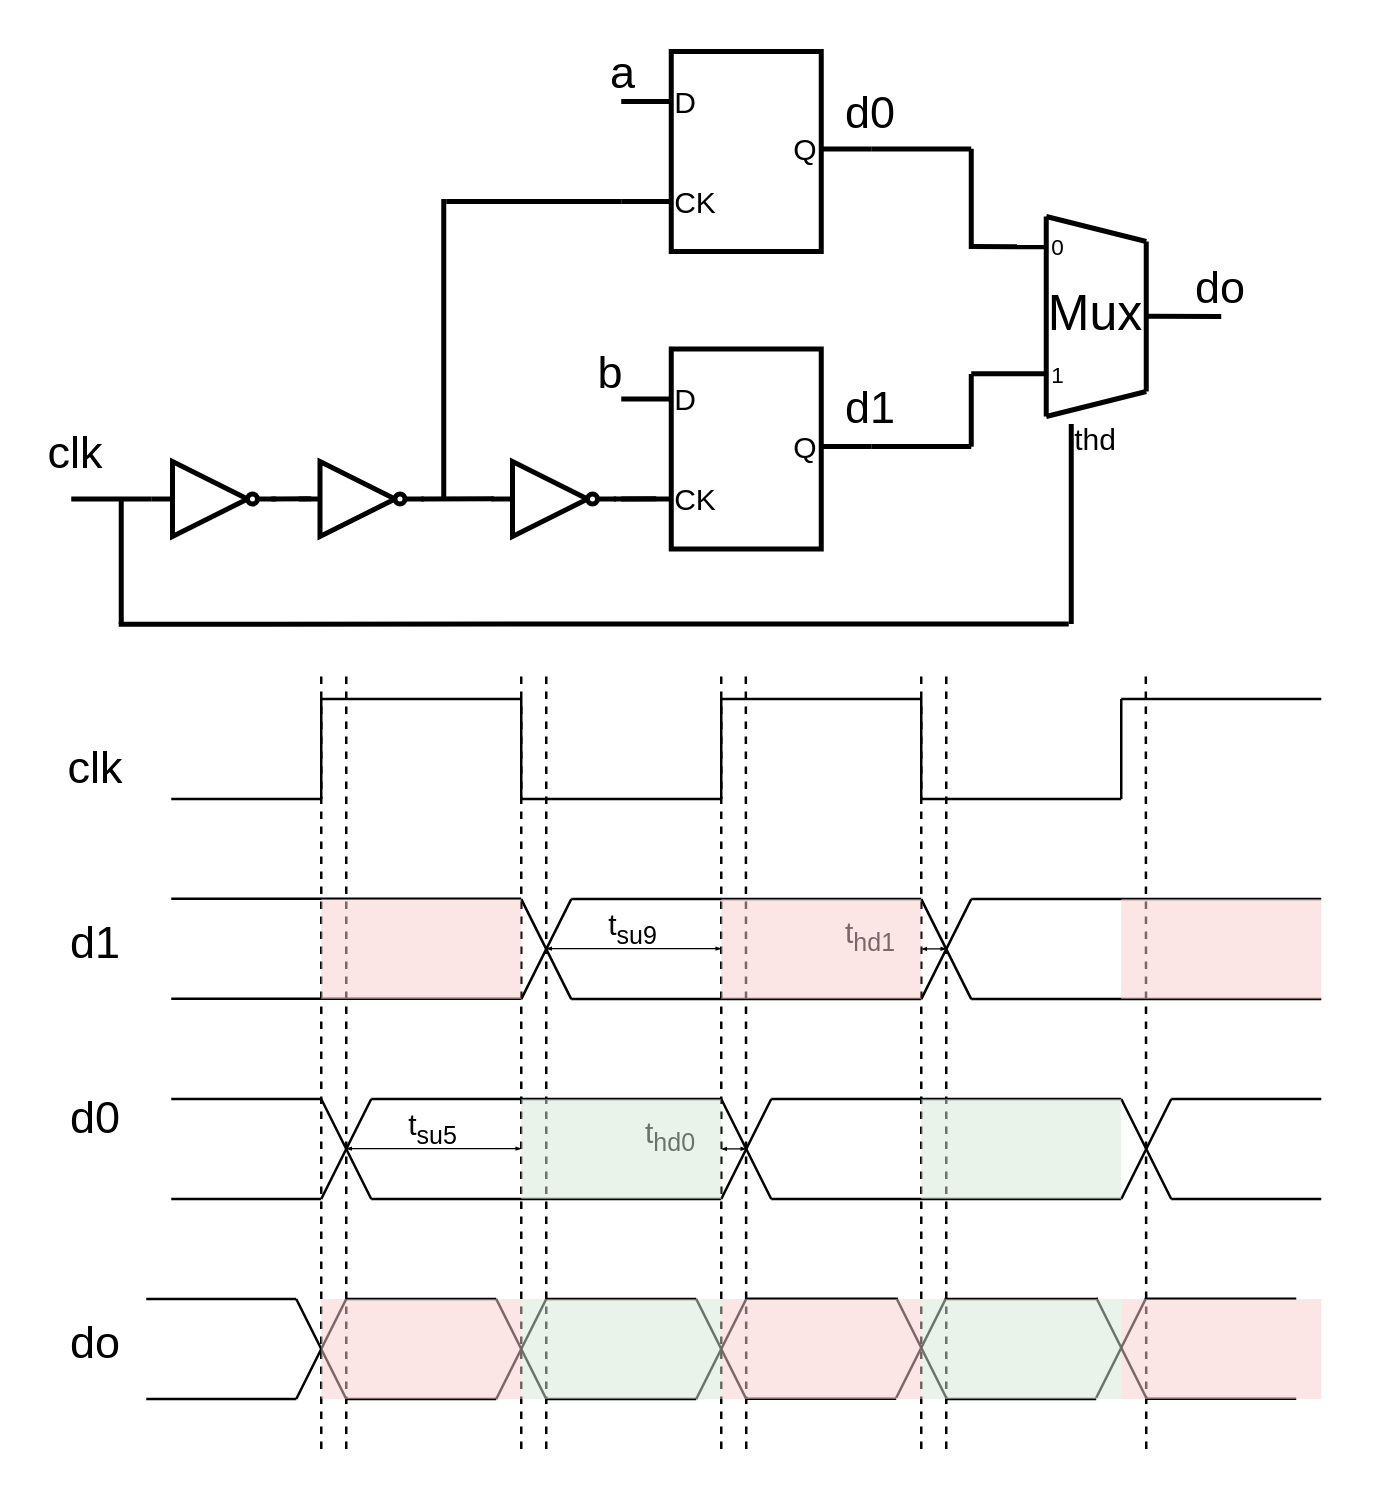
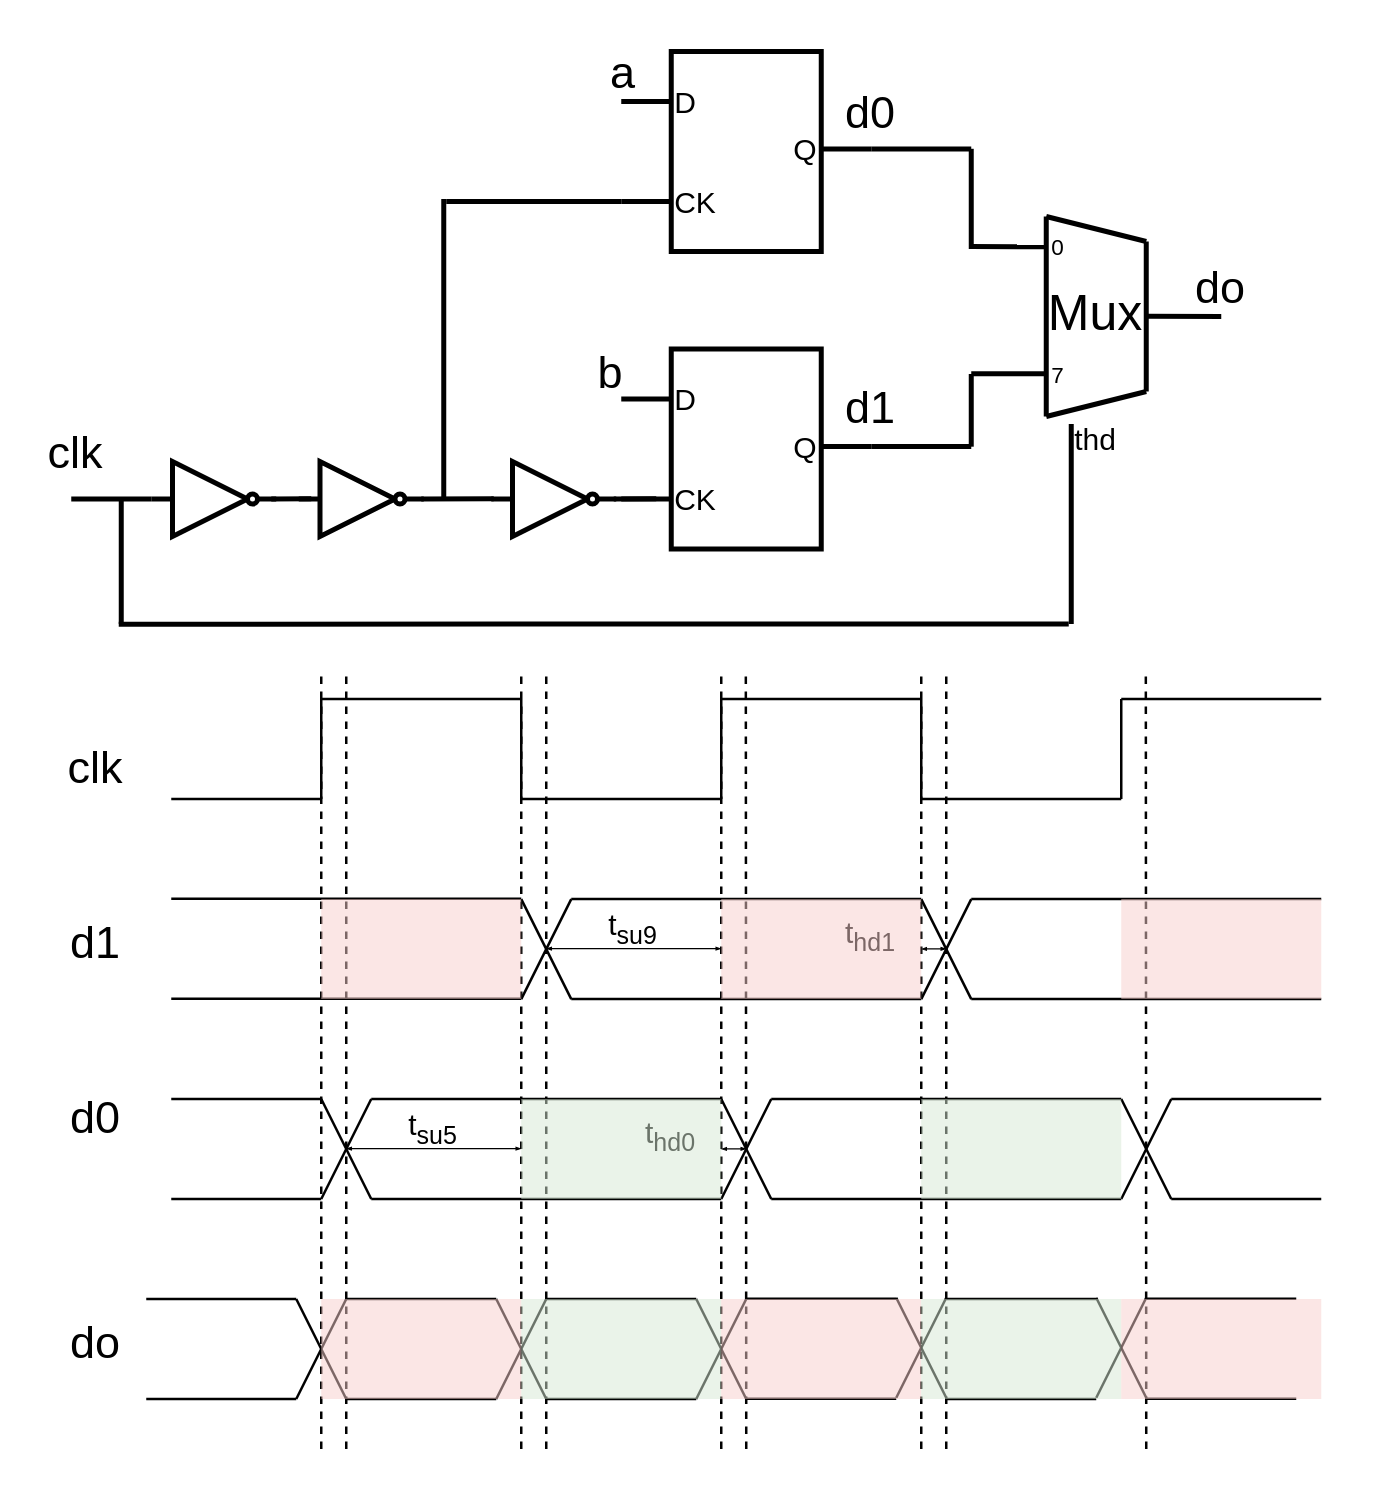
node "1": label "1" -> "7"
